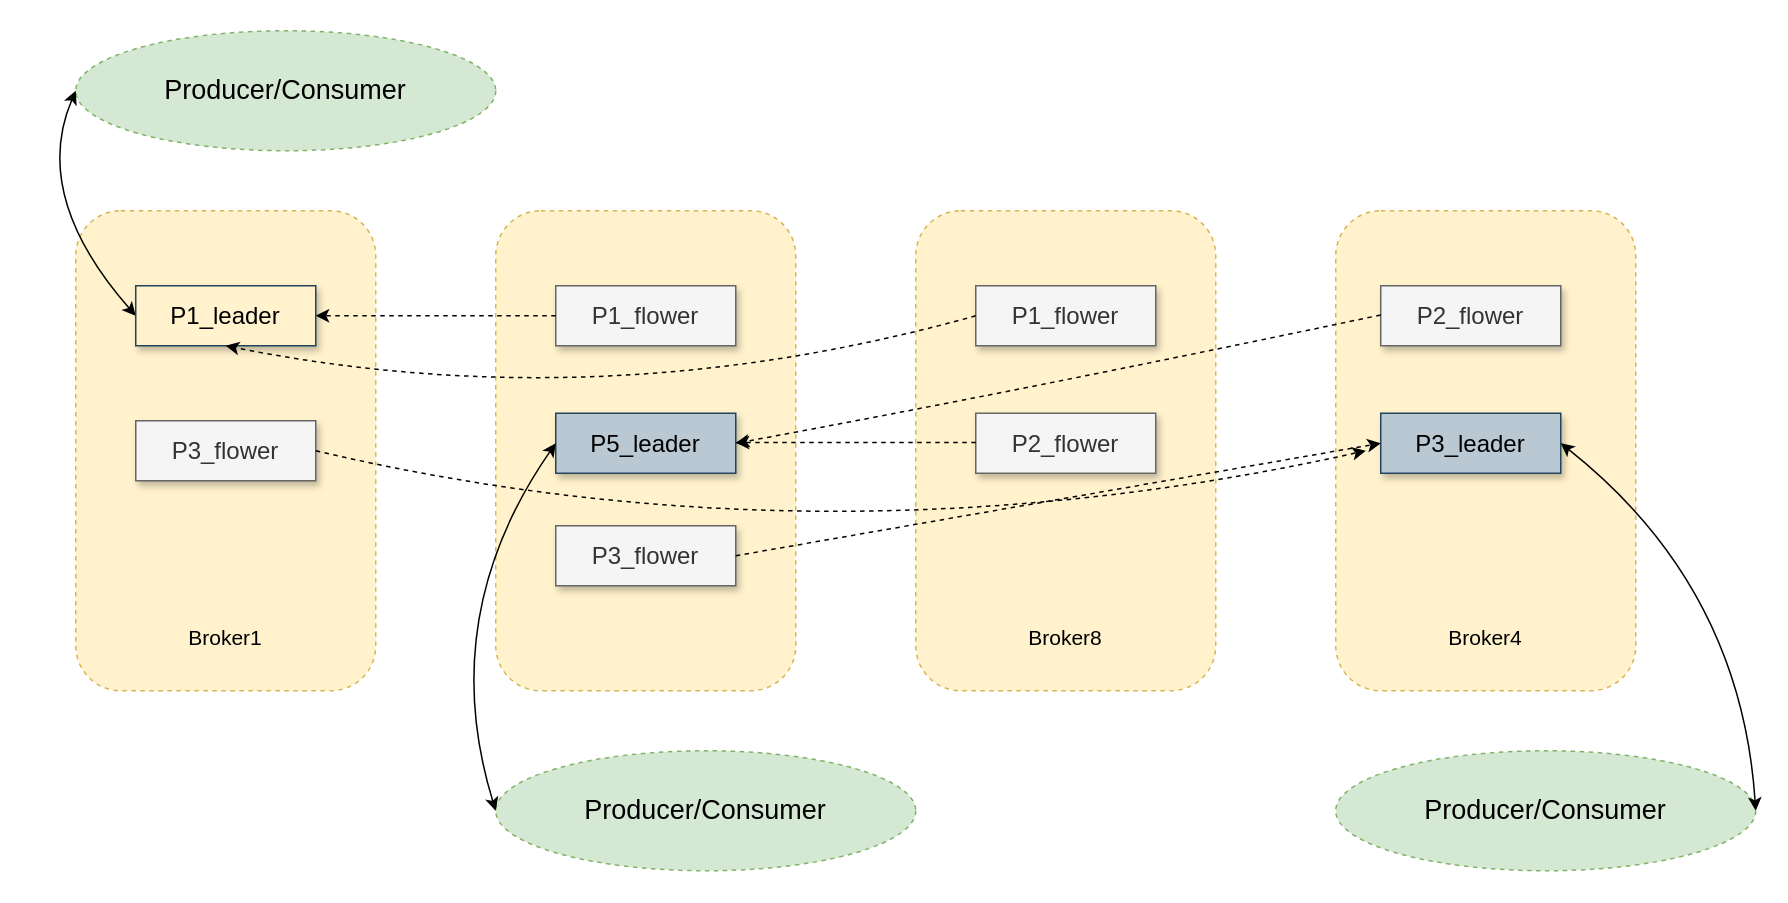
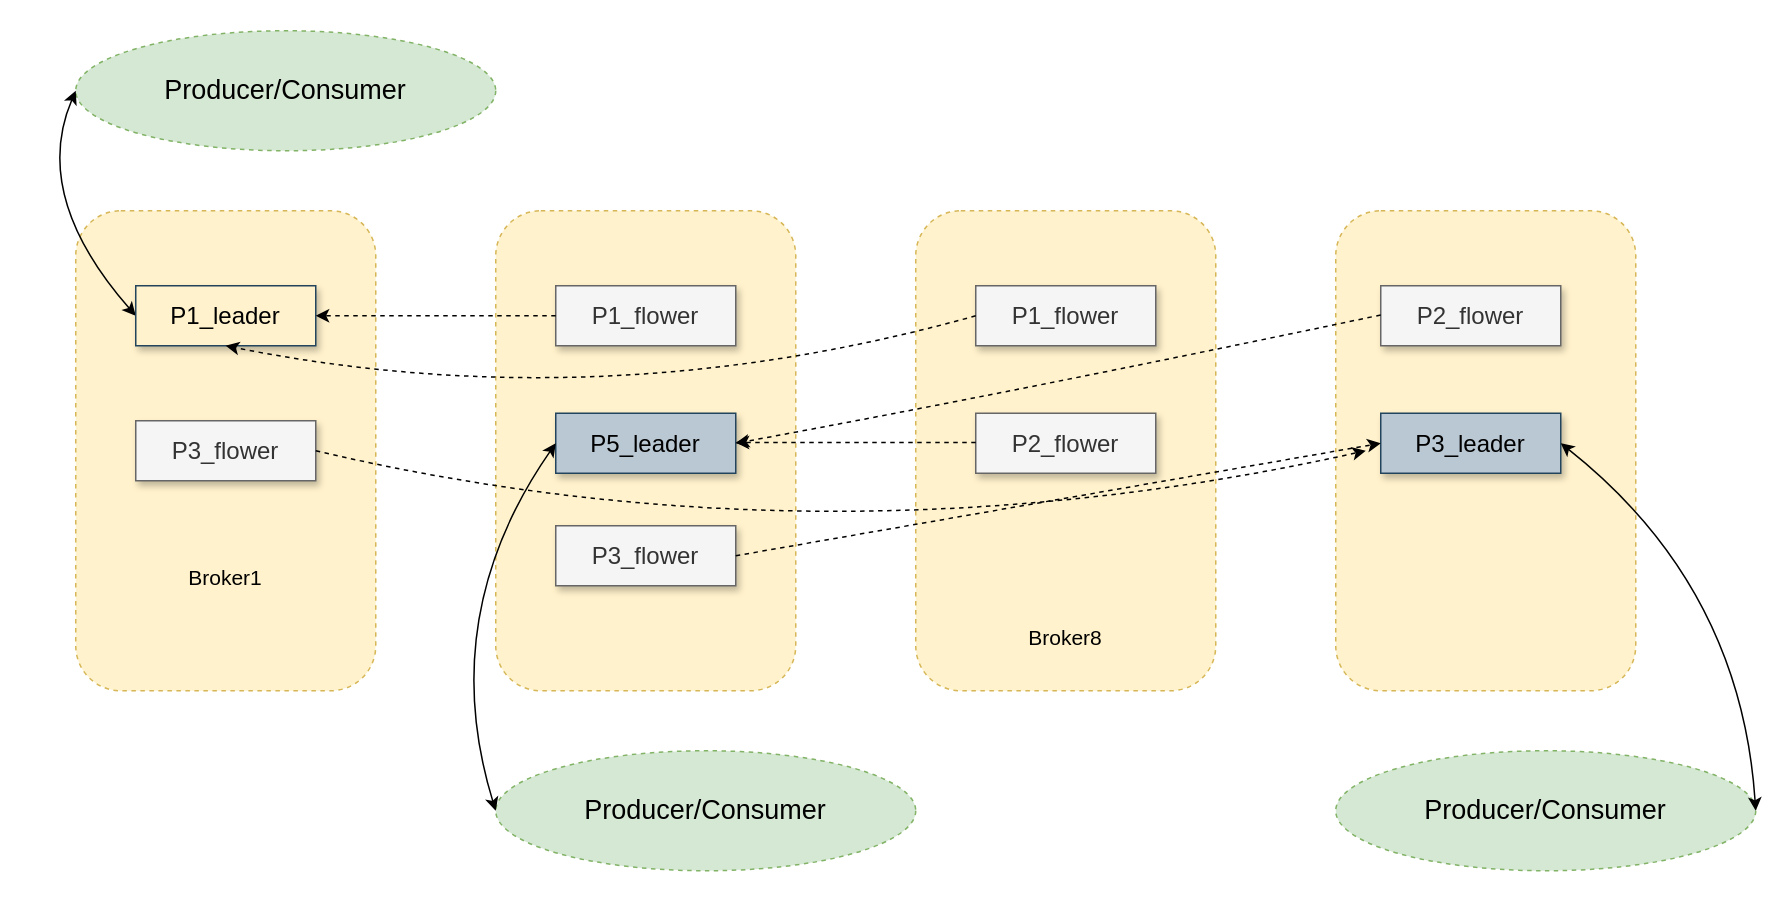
node "Broker1": moved (226, 638) -> (226, 578)
node "Broker4": removed
